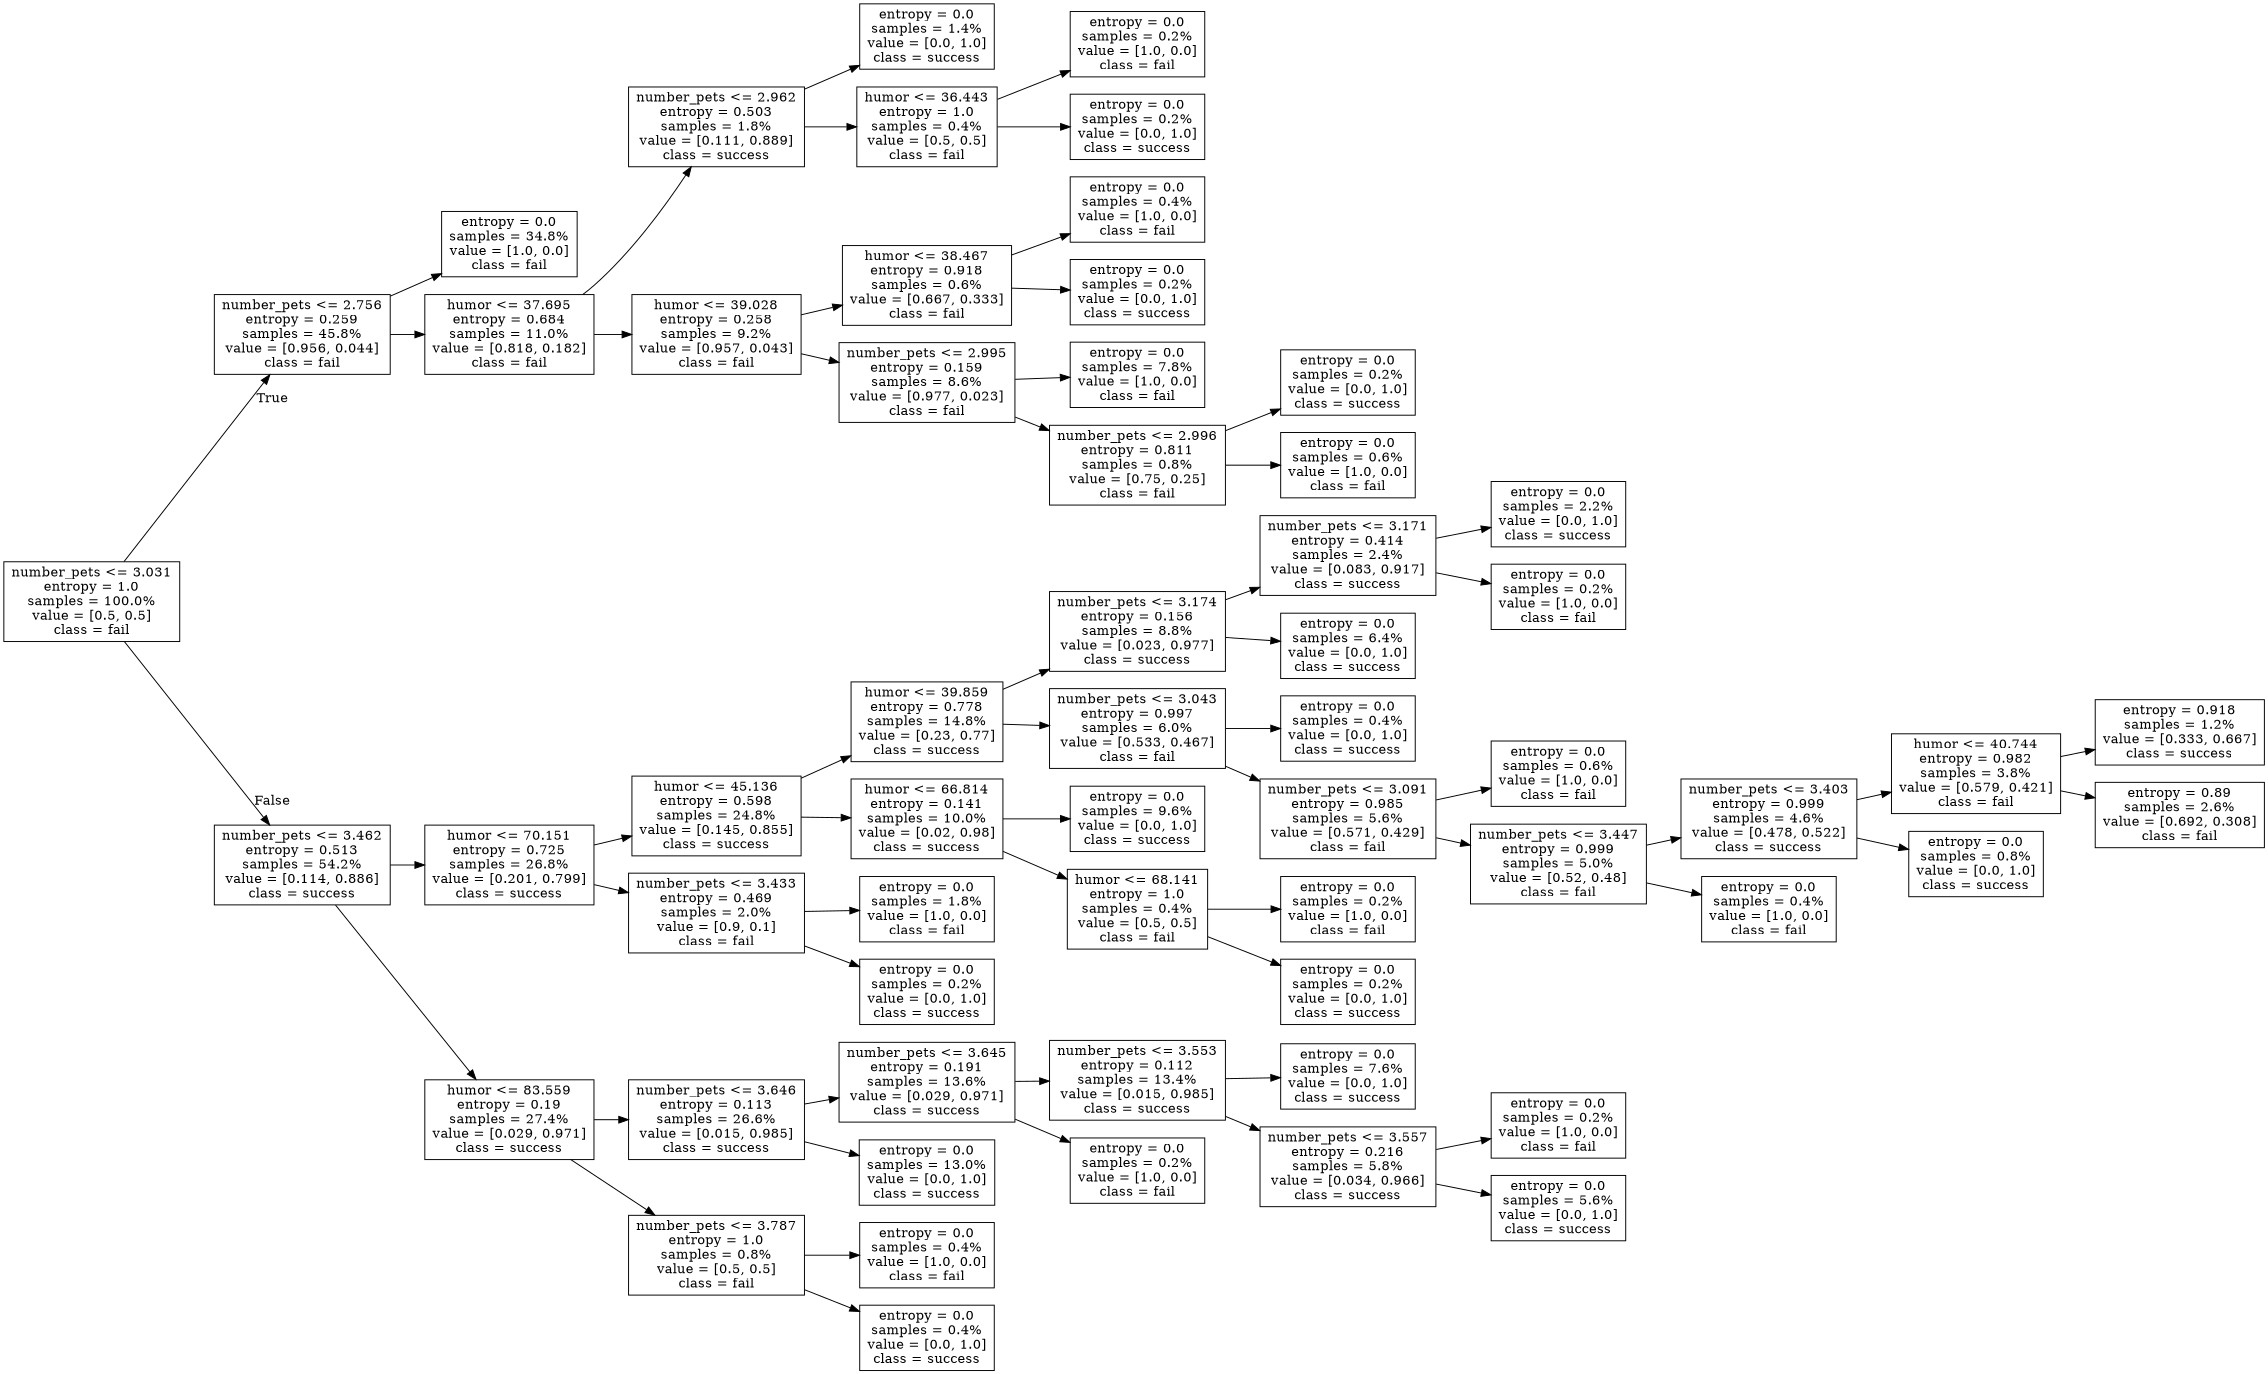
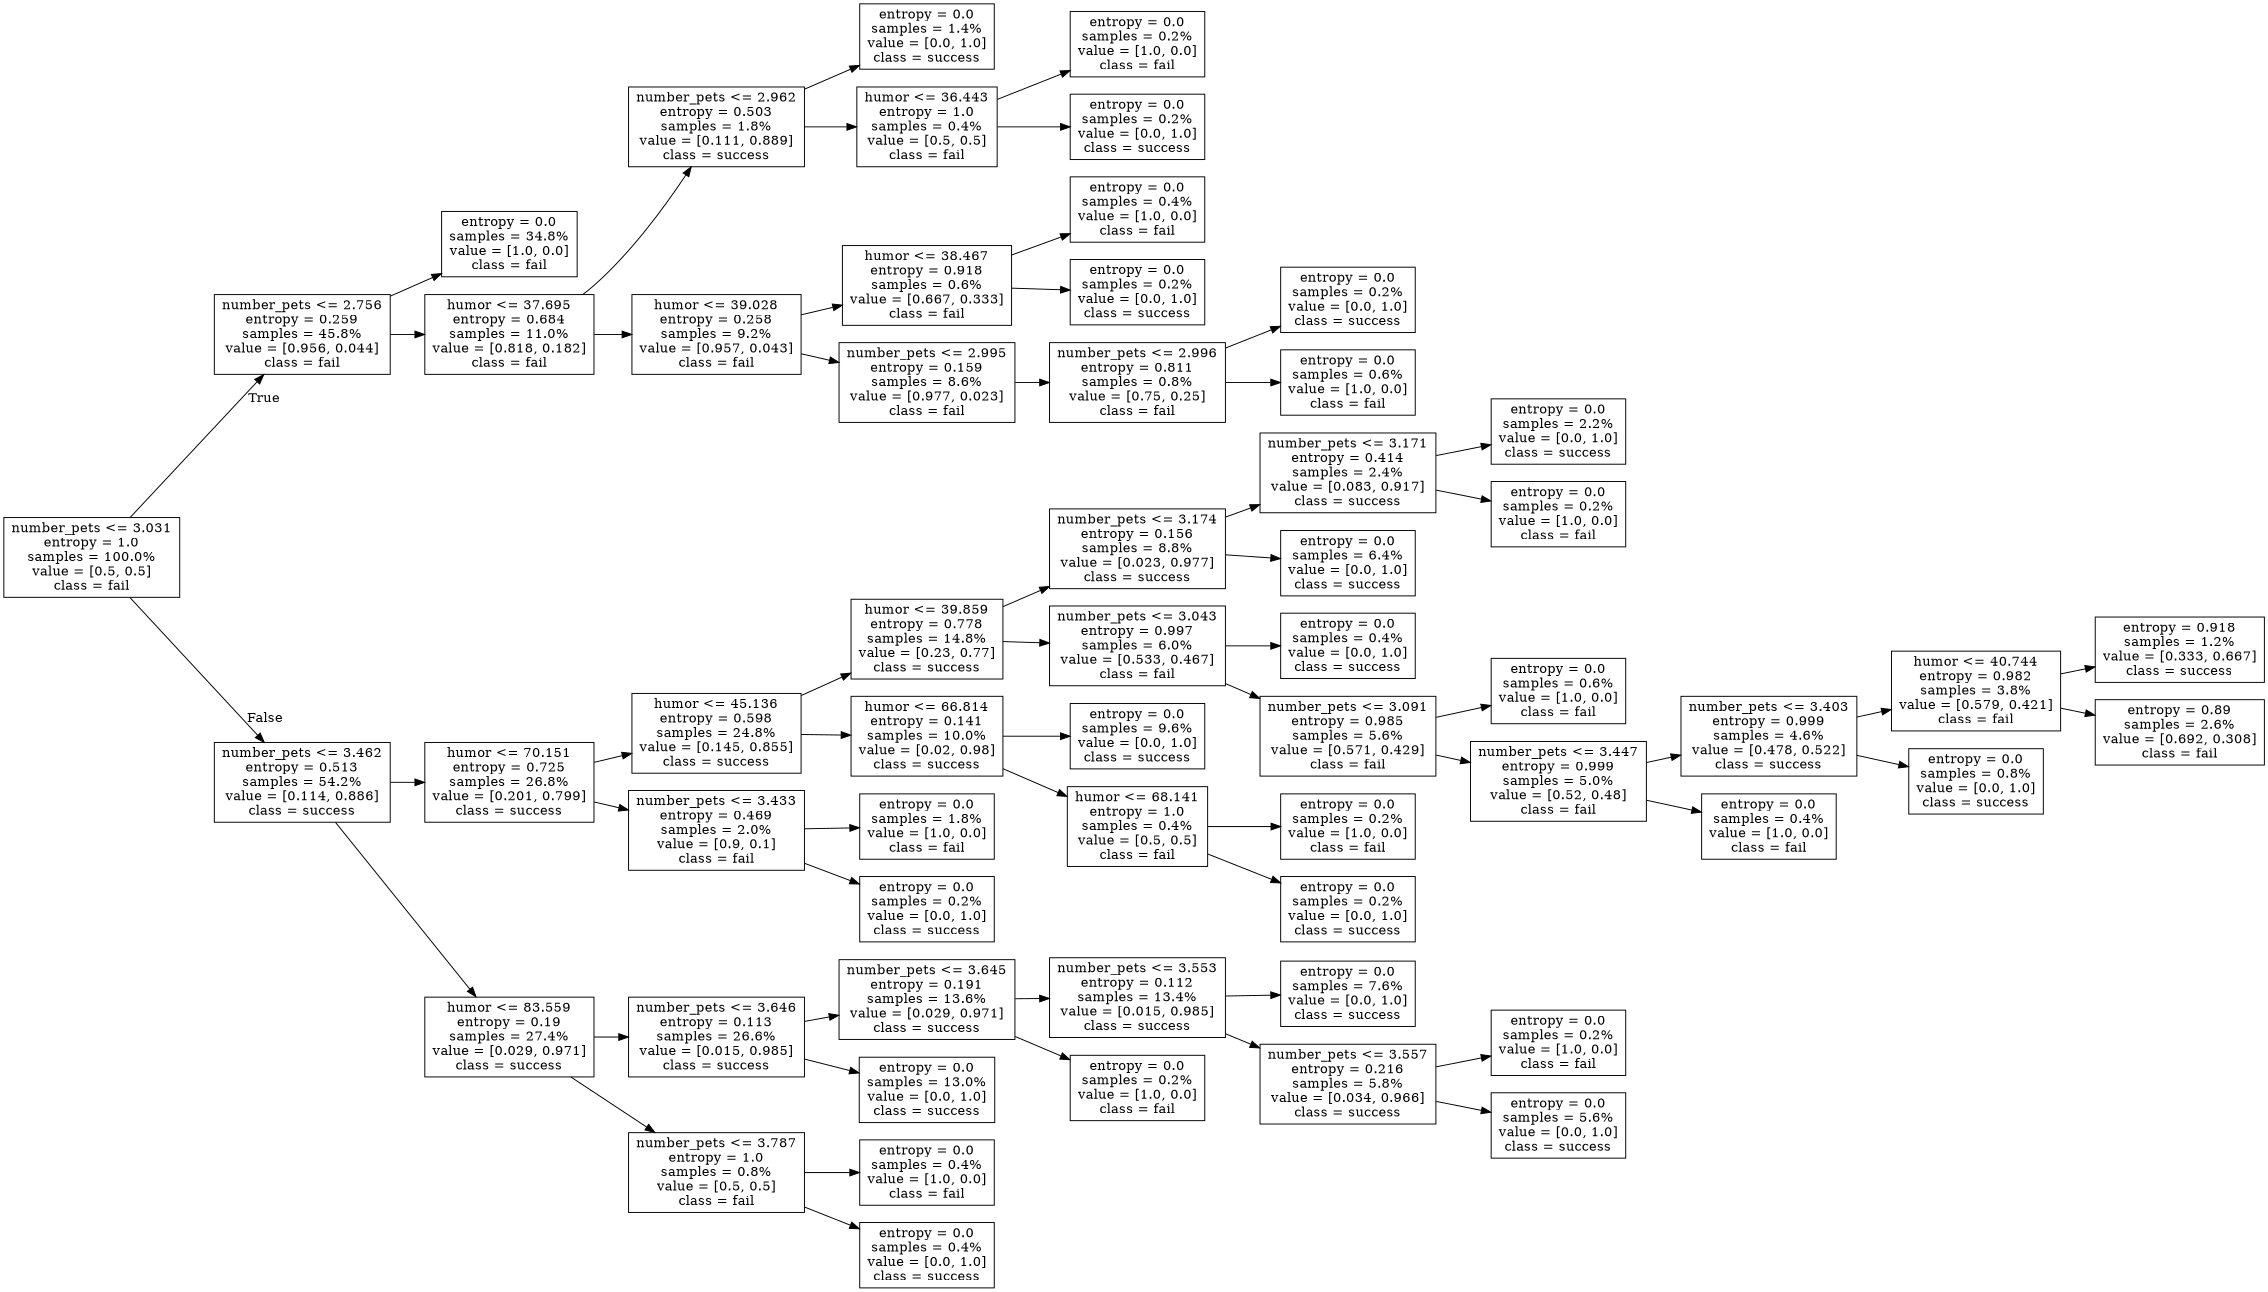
node "entropy = 0.0 samples = 7.8% value = [1.0, 0.0] class = fail": removed
